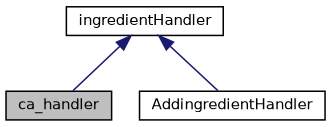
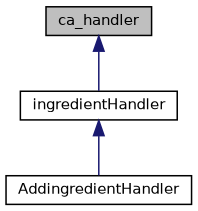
edge "ca_handler" -> "ingredientHandler": reversed
